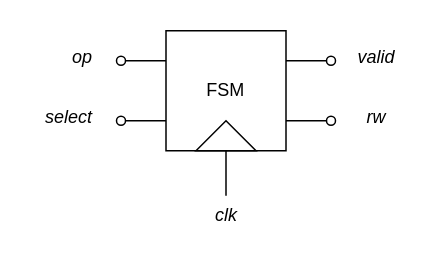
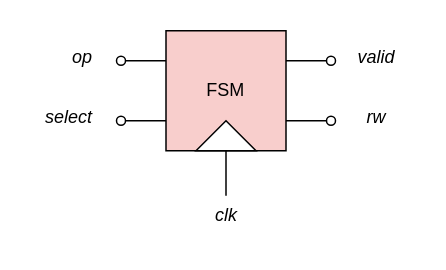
node "FSM": fillcolor #ffffff -> #f8cecc
